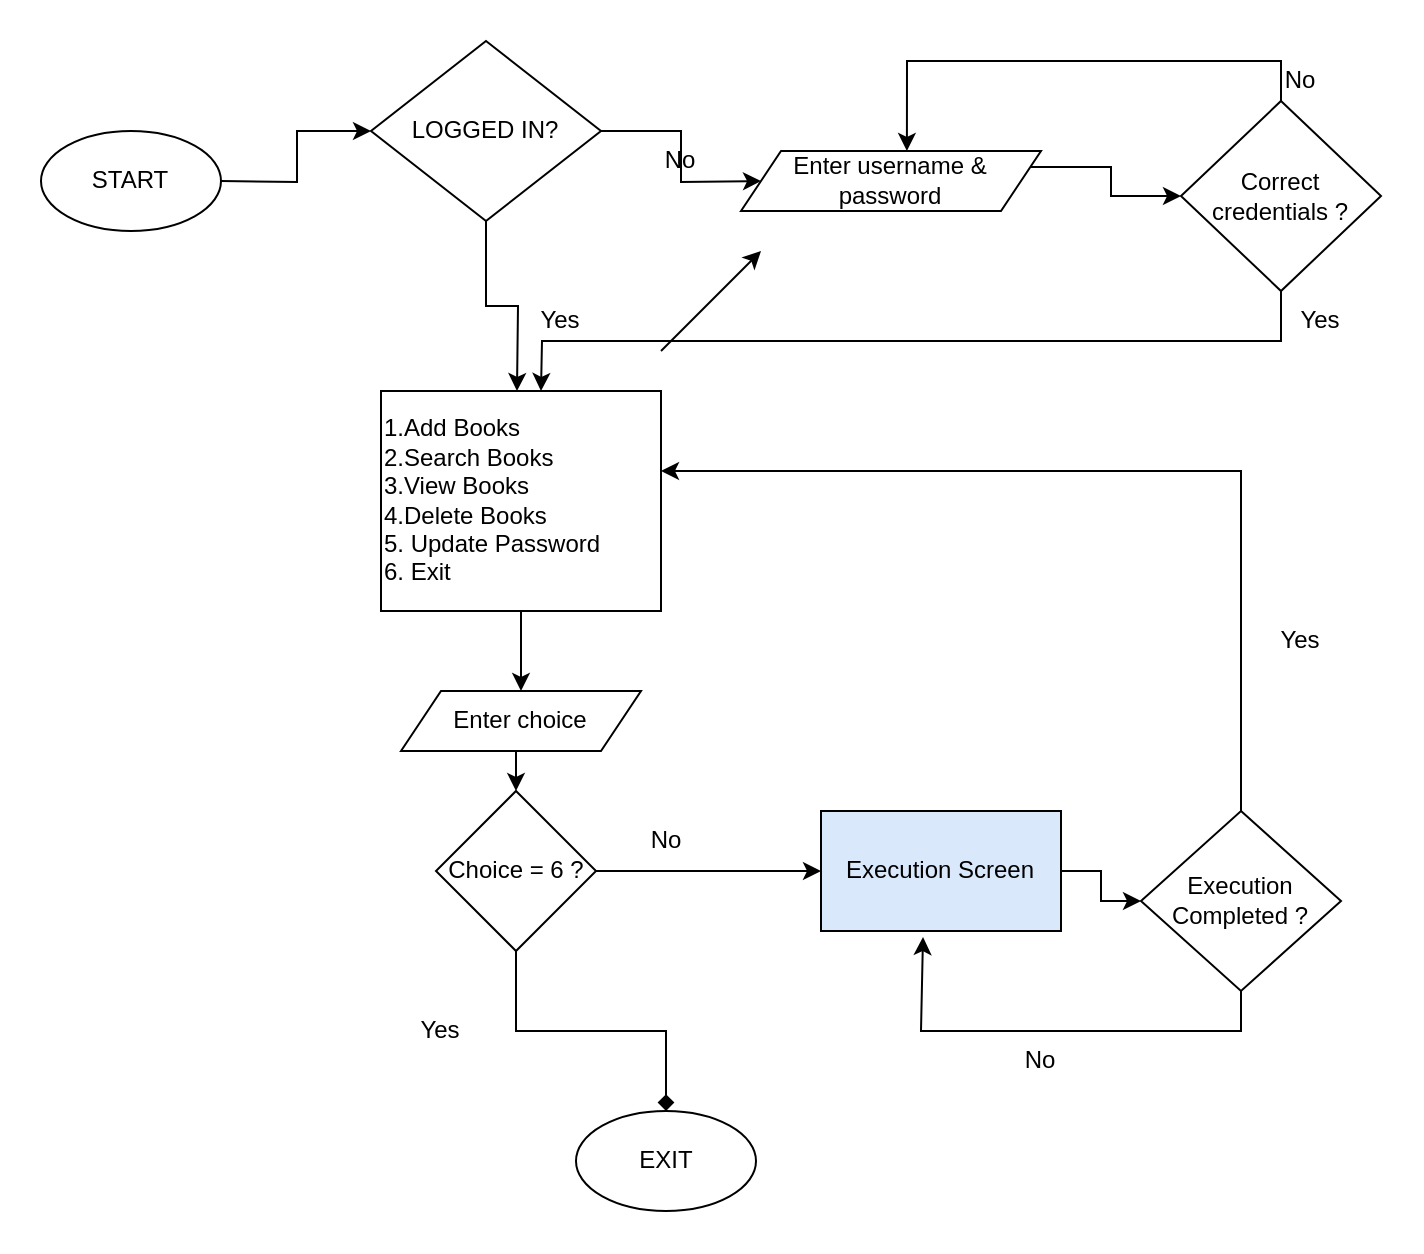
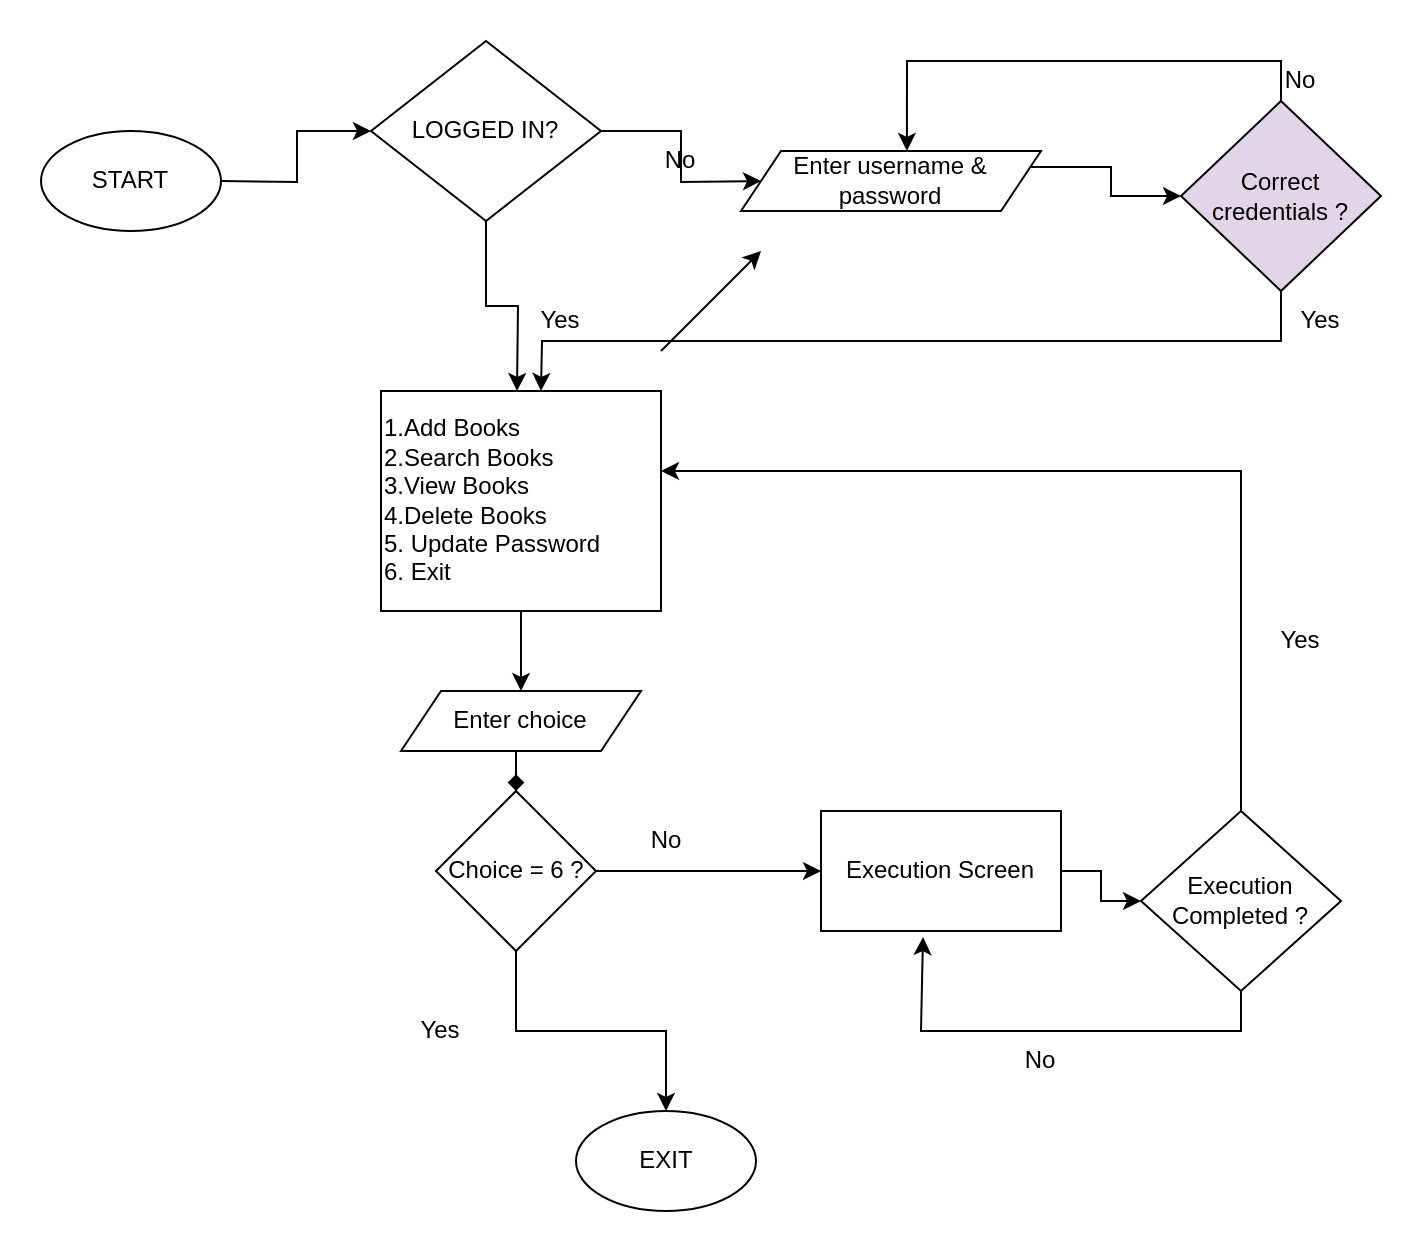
node "Correct credentials ?": fillcolor #ffffff -> #e1d5e7
edge "Enter choice" -> "Choice = 6 ?": arrowhead classic -> diamond
node "Execution Screen": fillcolor #dae8fc -> #ffffff
edge "Choice = 6 ?" -> "EXIT": arrowhead diamond -> classic
